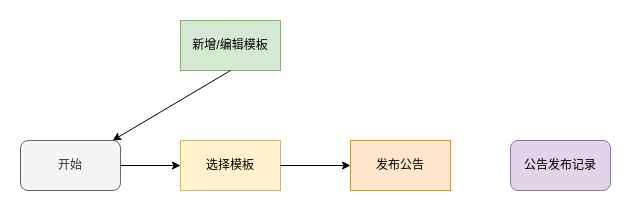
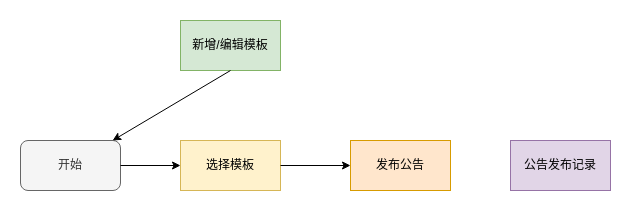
node "公告发布记录": shape rounded rectangle -> rectangle
